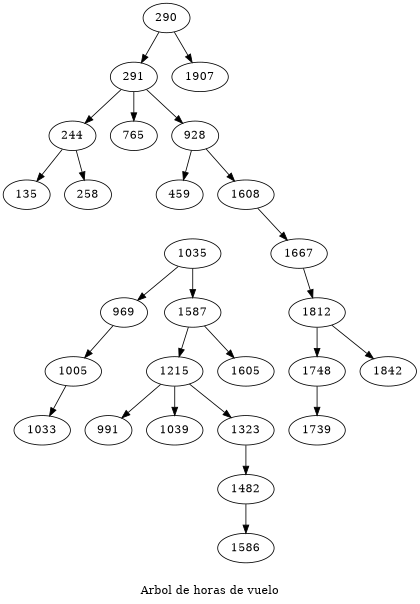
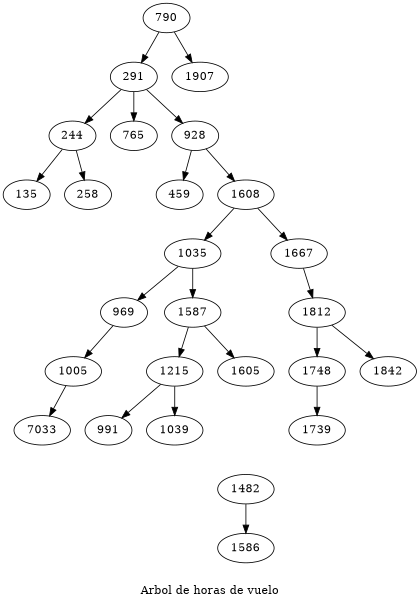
node "290": label "290" -> "790"
edge "1608" -> "1035": added
node "1033": label "1033" -> "7033"
node "1323": removed
